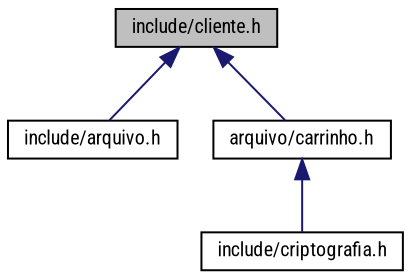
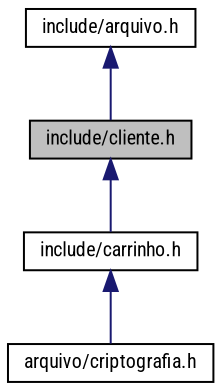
edge "include/arquivo.h" -> "include/cliente.h": reversed
node "arquivo/carrinho.h": label "arquivo/carrinho.h" -> "include/carrinho.h"
node "include/criptografia.h": label "include/criptografia.h" -> "arquivo/criptografia.h"
